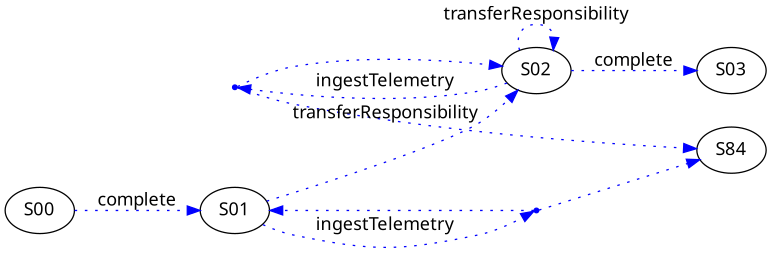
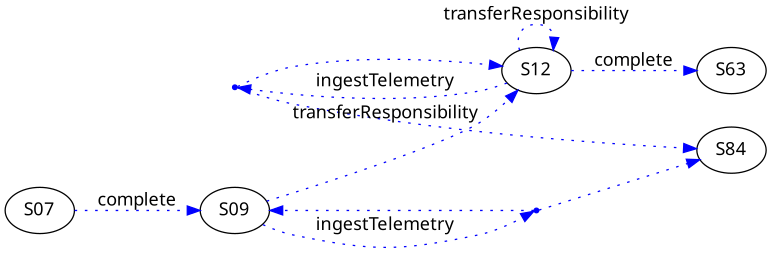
node "S02": label "S02" -> "S12"
node "S03": label "S03" -> "S63"
node "S00": label "S00" -> "S07"
node "S01": label "S01" -> "S09"
